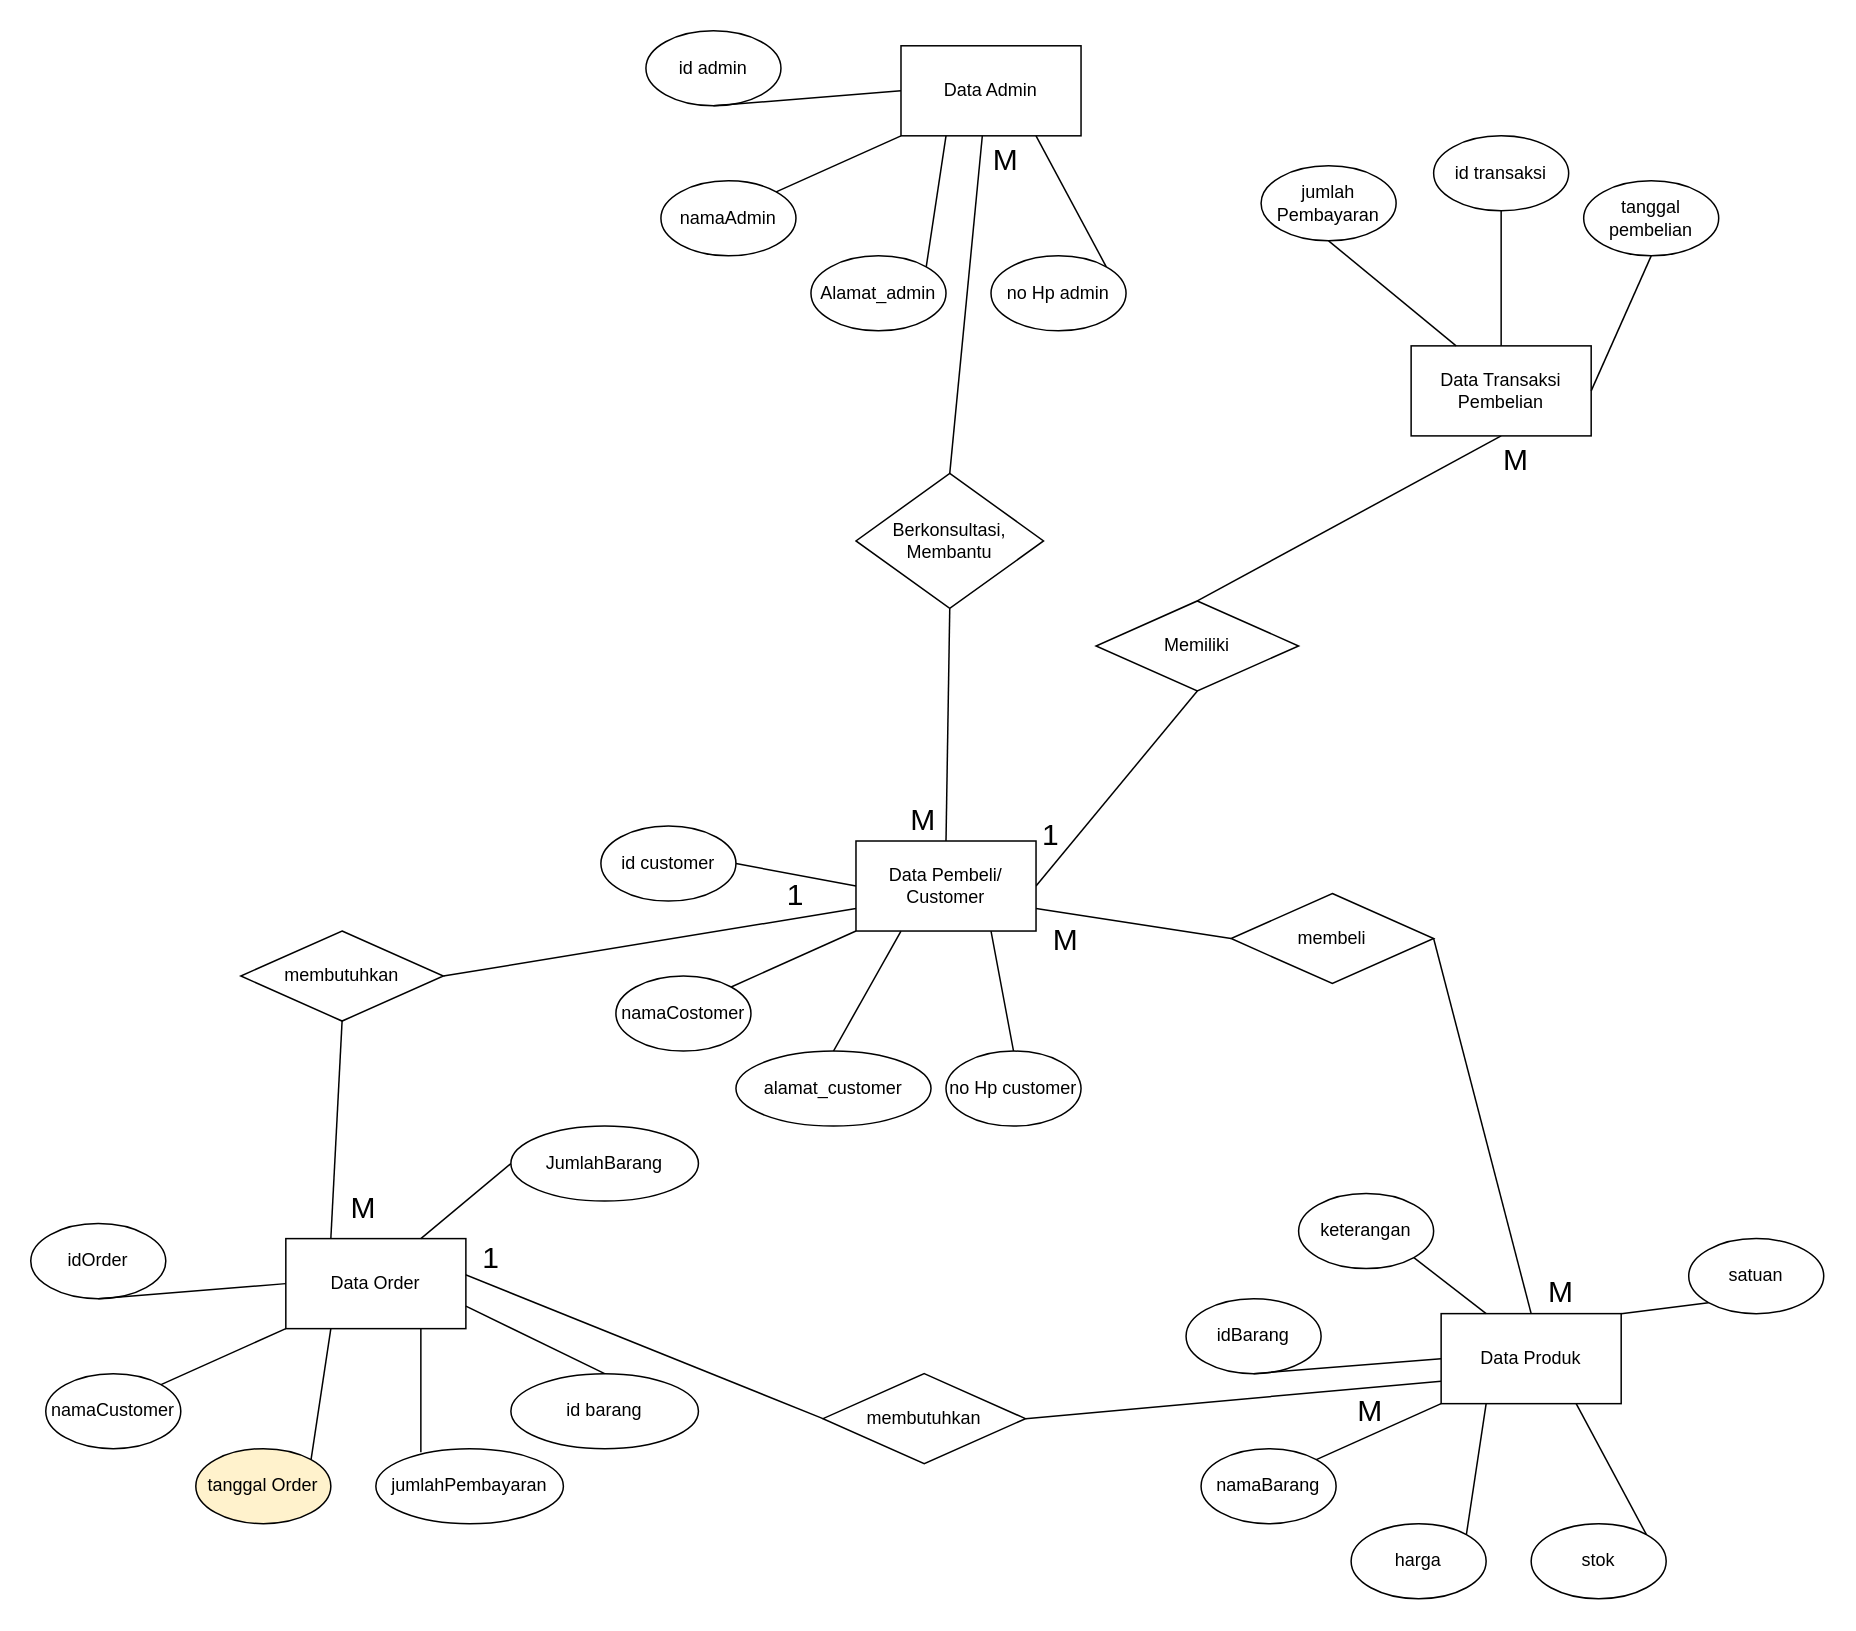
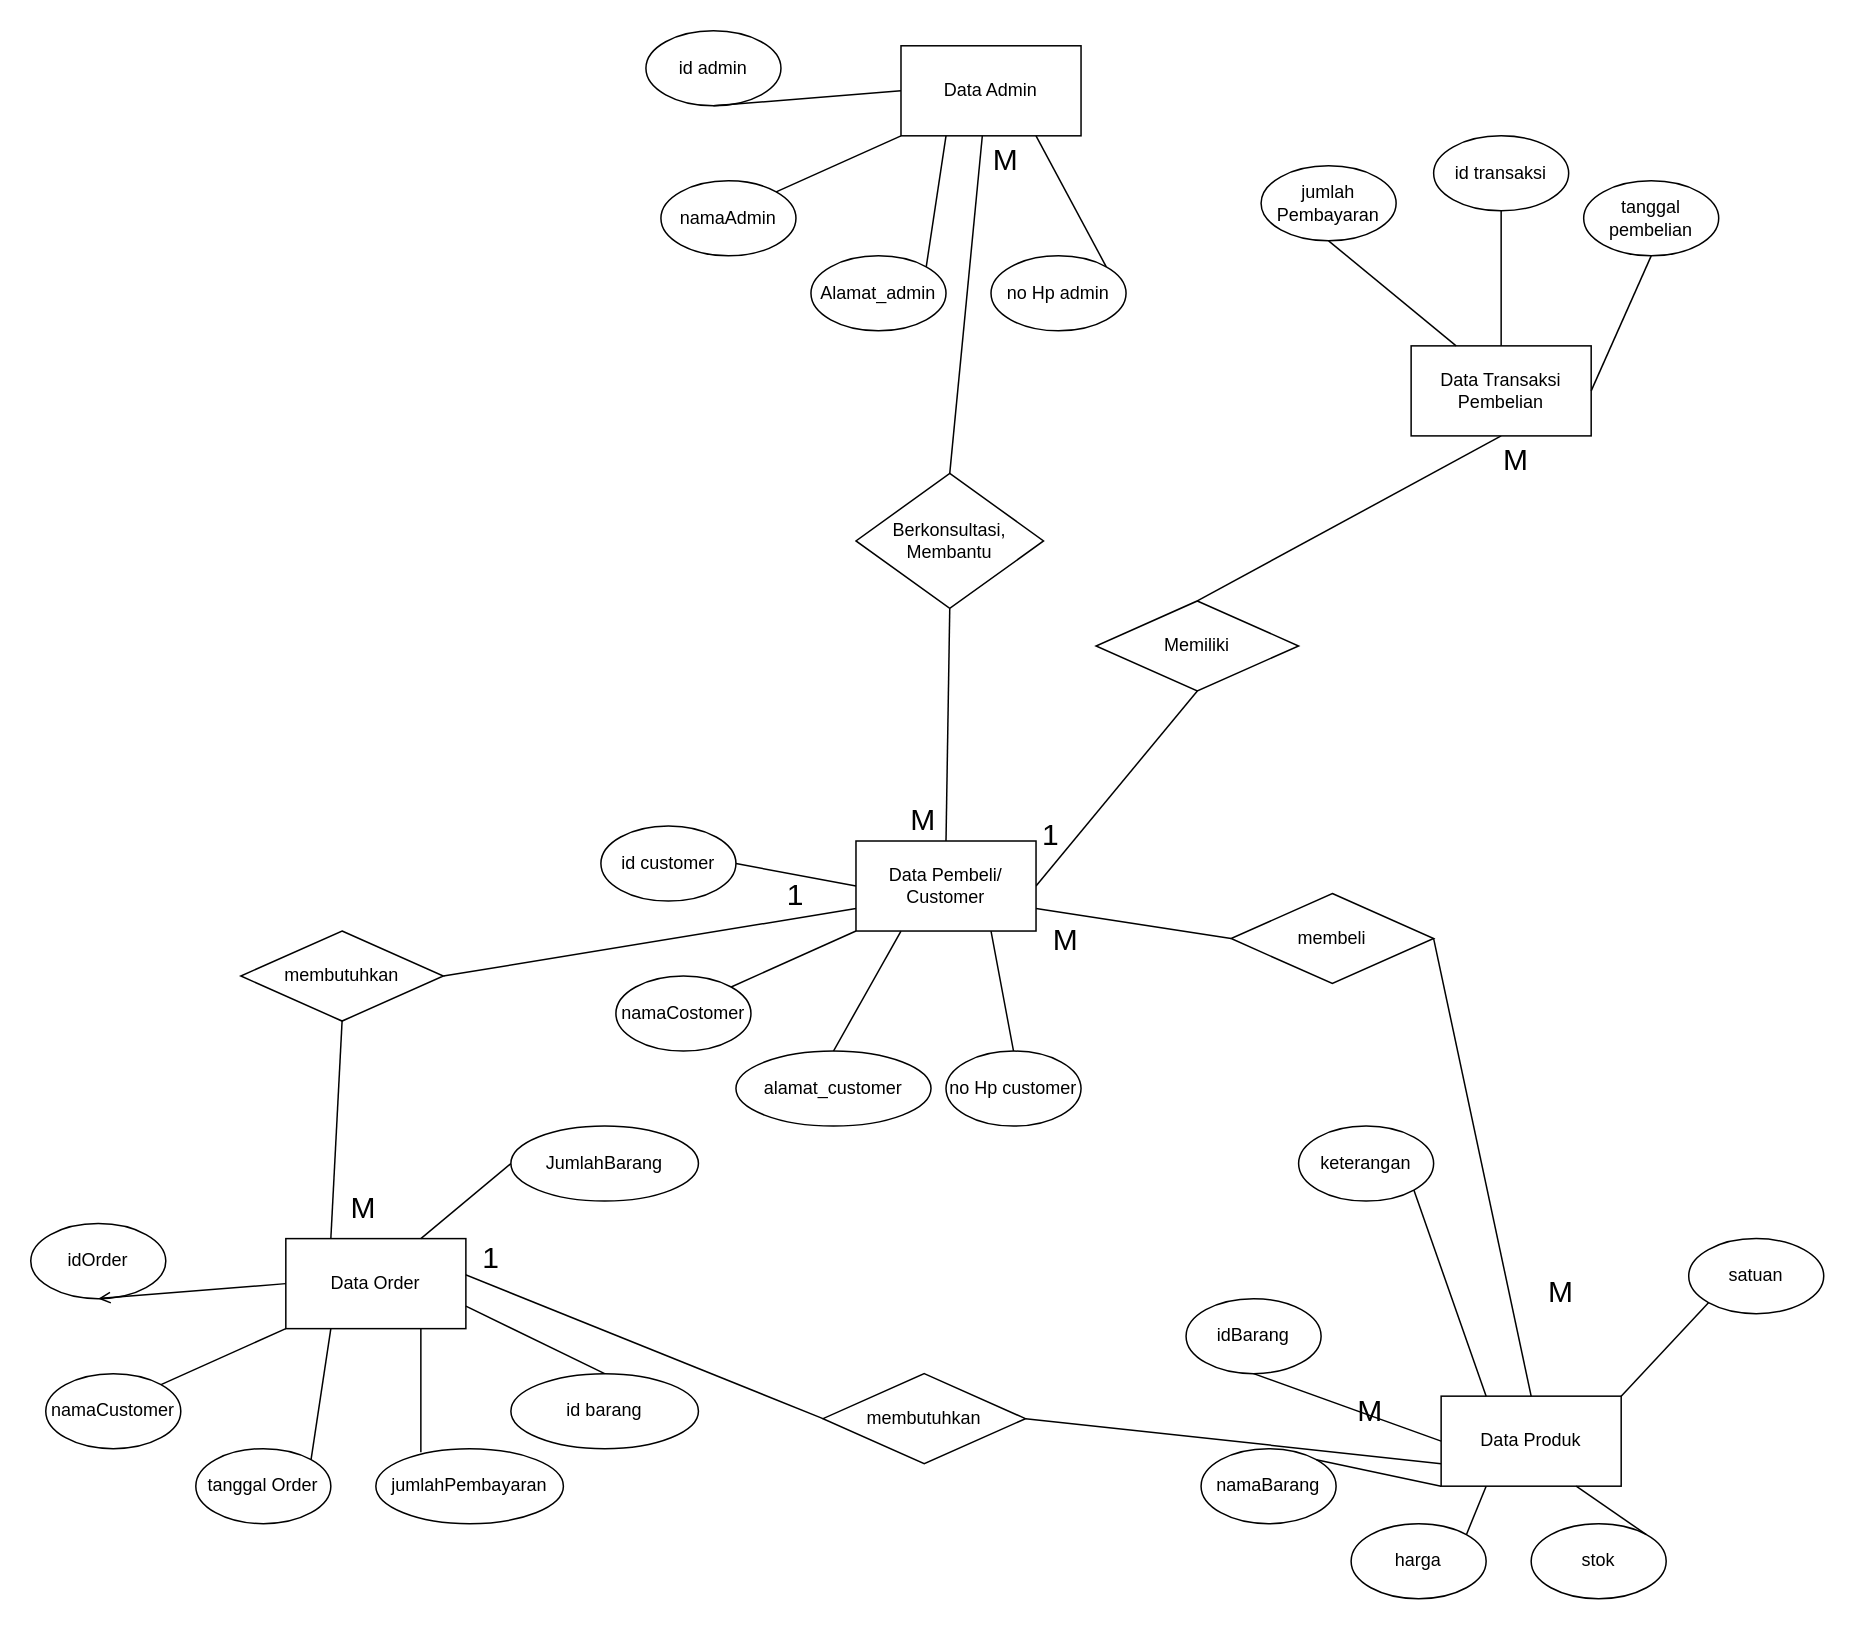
node "keterangan": moved (1366, 1231) -> (1366, 1163)
edge "idOrder" -- "Data Order": arrowhead none -> open
node "Data Produk": moved (1531, 1358) -> (1531, 1441)
node "tanggal Order": fillcolor #fff2cc -> #ffffff
